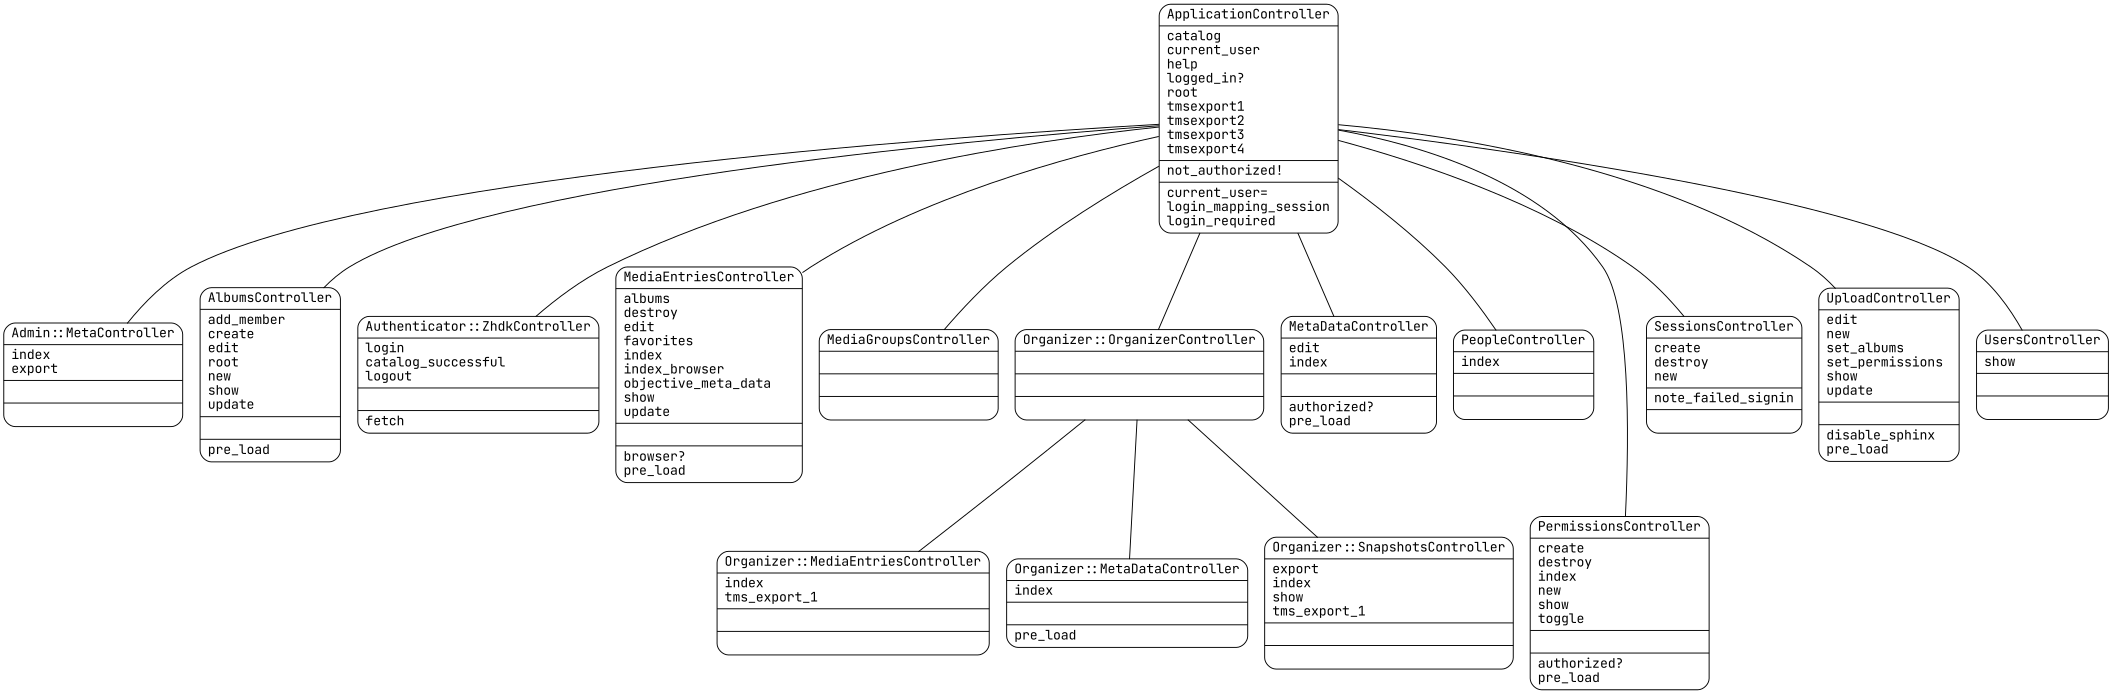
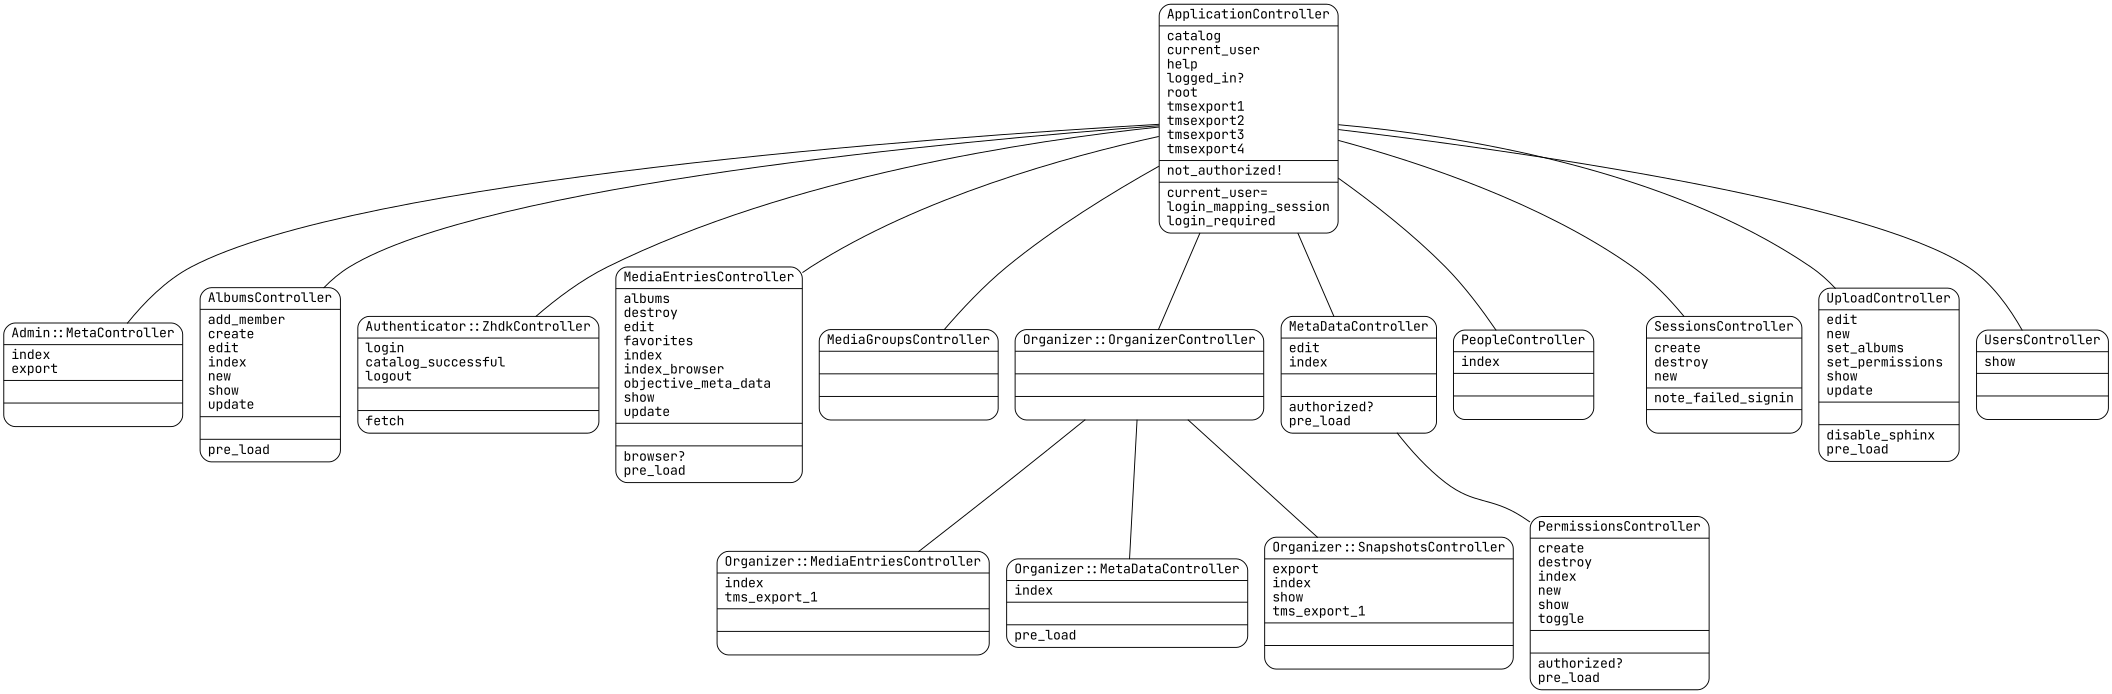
edge "ApplicationController" -- "PermissionsController": now "MetaDataController" -- "PermissionsController"
node "AlbumsController": text "root" -> "index"
